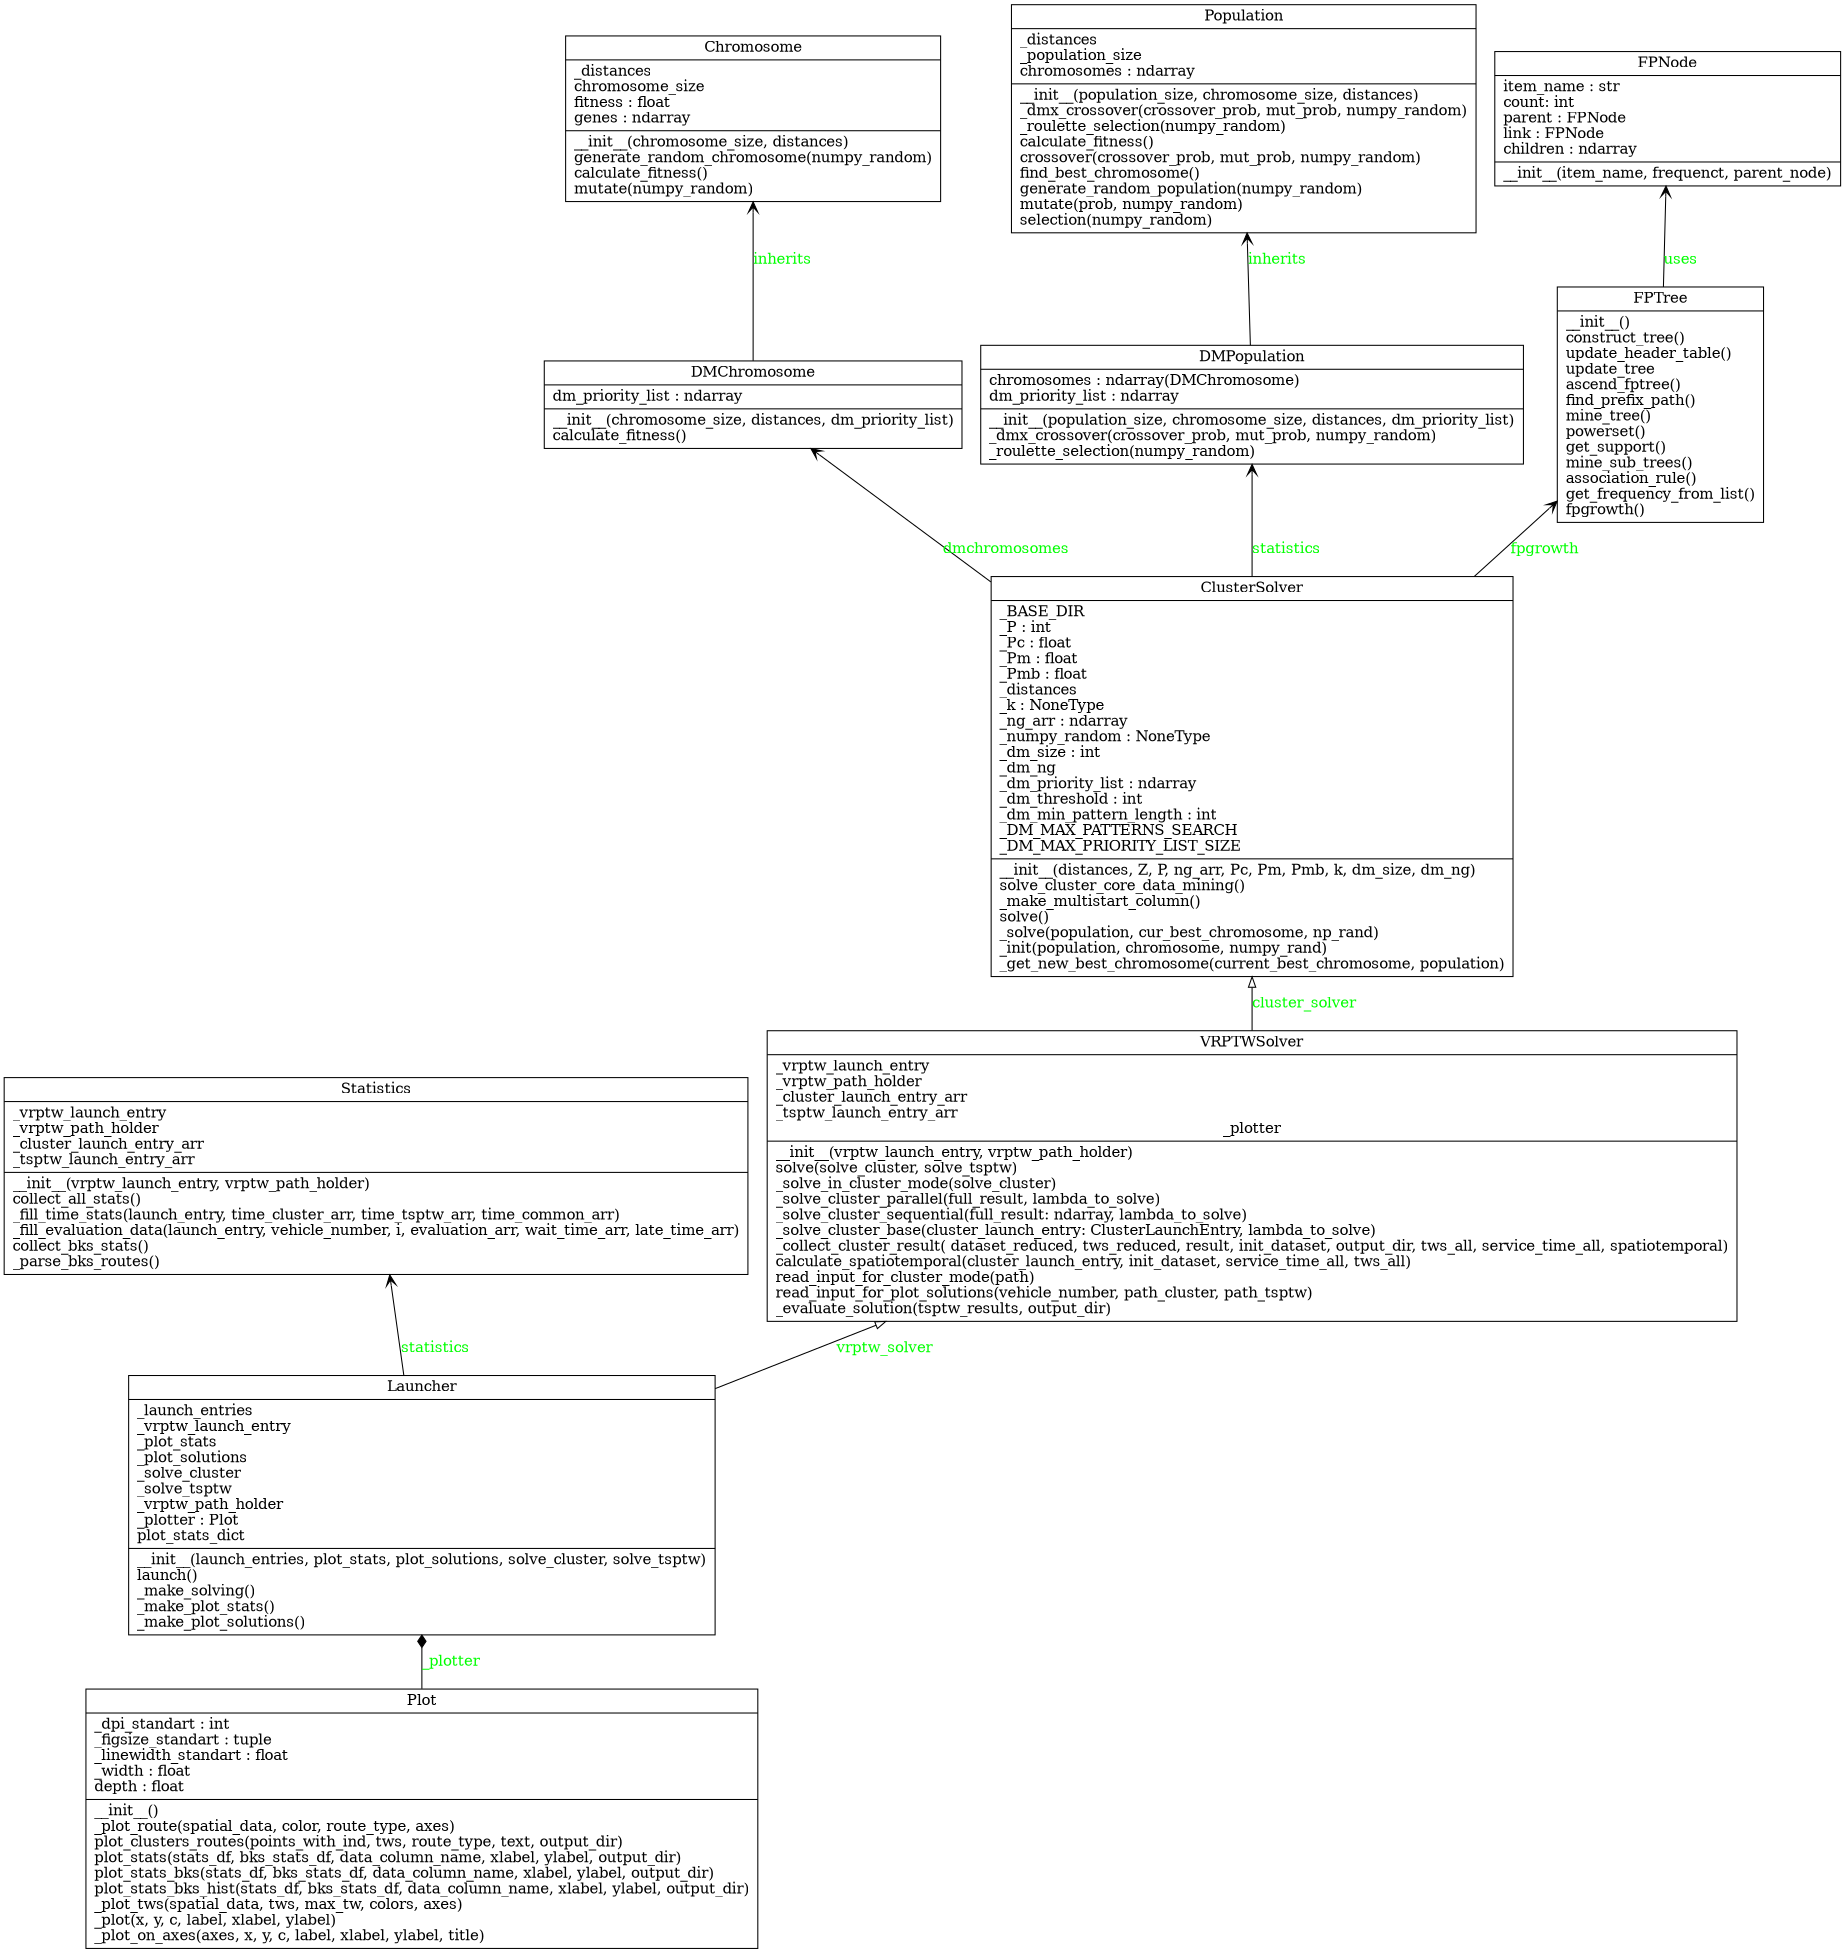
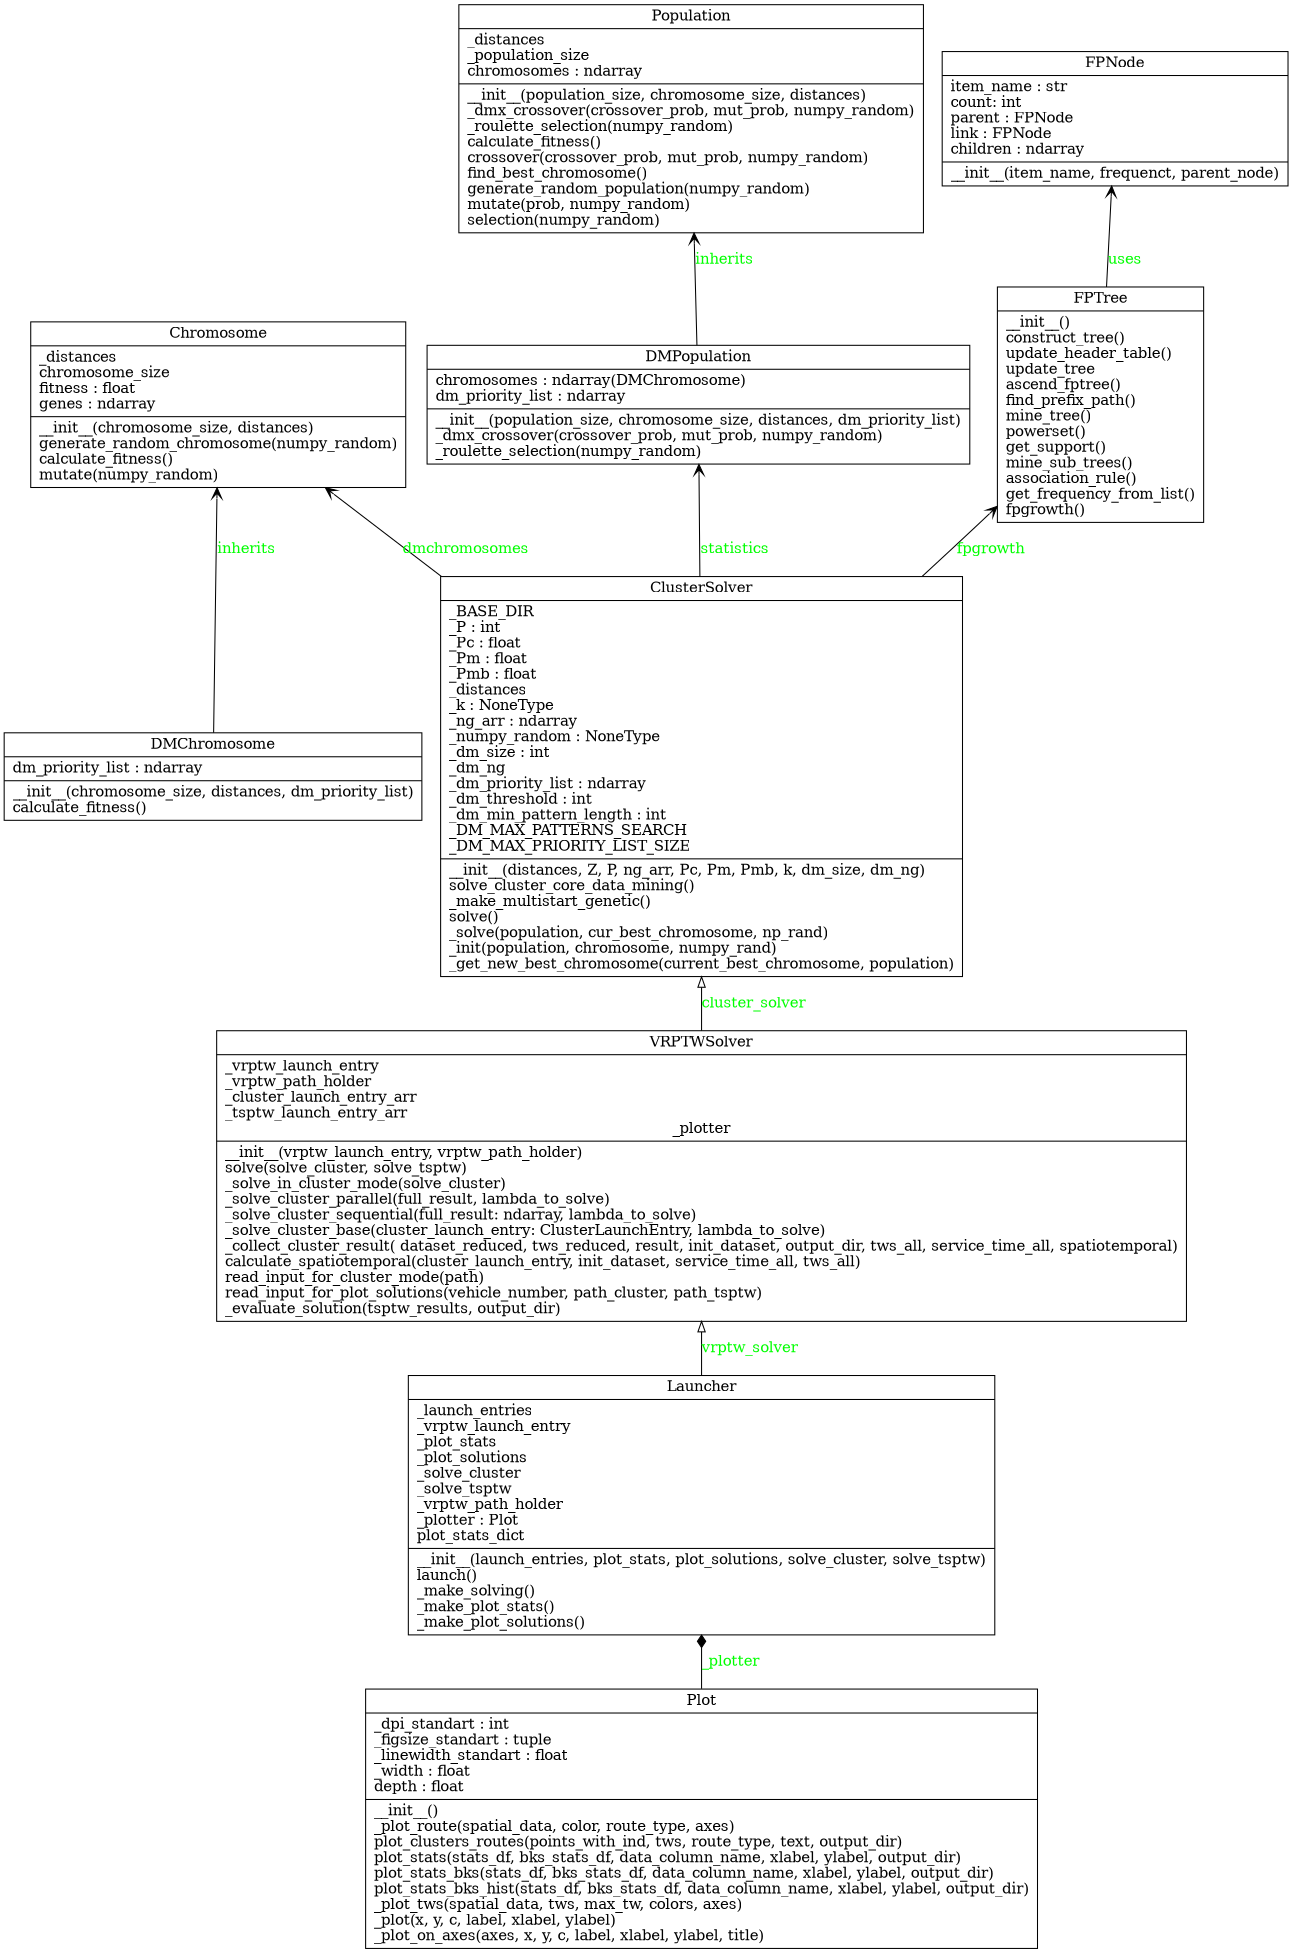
edge "ClusterSolver" -> "DMChromosome": now "ClusterSolver" -> "Chromosome"
node "ClusterSolver": text "_make_multistart_column()" -> "_make_multistart_genetic()"
node "Statistics": removed
